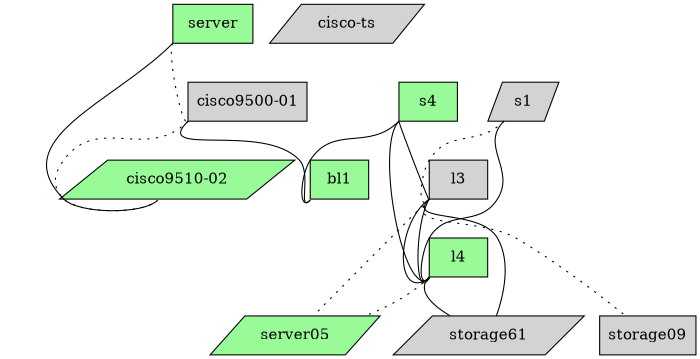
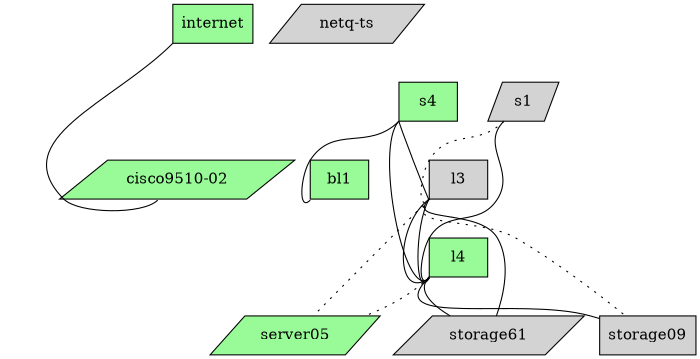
node "server": label "server" -> "internet"
node "cisco-ts": label "cisco-ts" -> "netq-ts"
node "cisco9500-01": removed
edge "l4" -- "storage09": added
